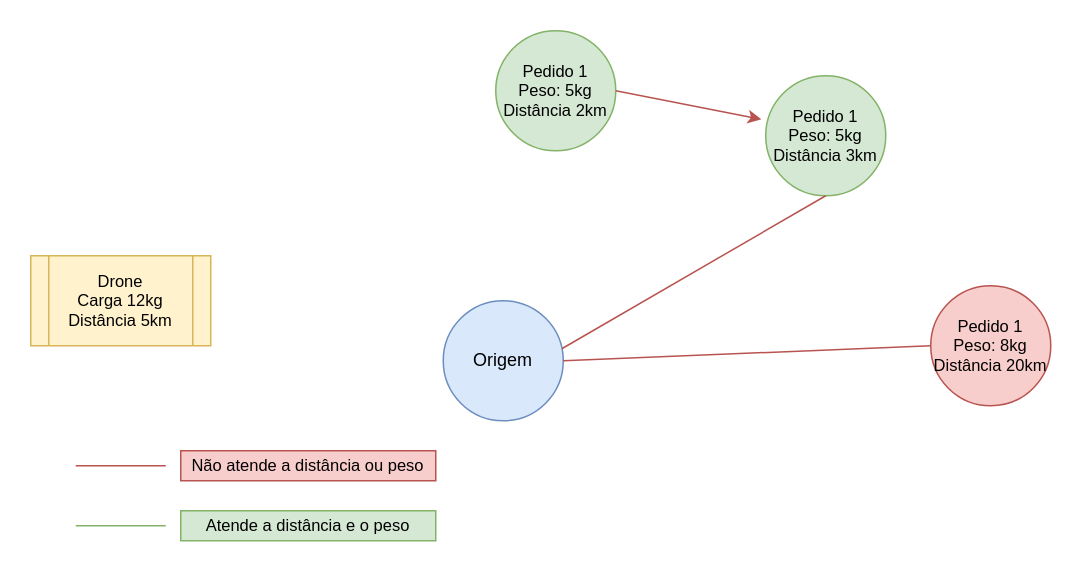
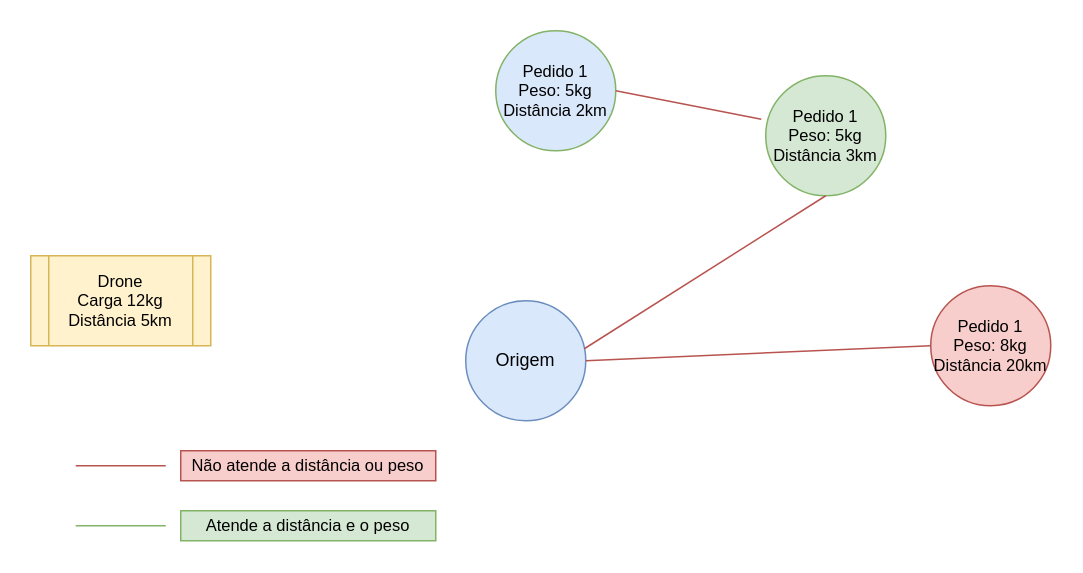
node "Pedido 1Peso: 5kgDistância 2km": fillcolor #d5e8d4 -> #dae8fc
edge "Pedido 1Peso: 5kgDistância 2km" -> "Pedido 1Peso: 5kgDistância 3km": arrowhead classic -> none
node "Origem": moved (503, 361) -> (526, 361)
